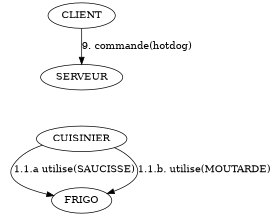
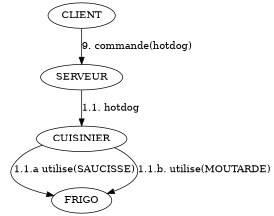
edge "SERVEUR" -> "CUISINIER": added, label "1.1. hotdog"
